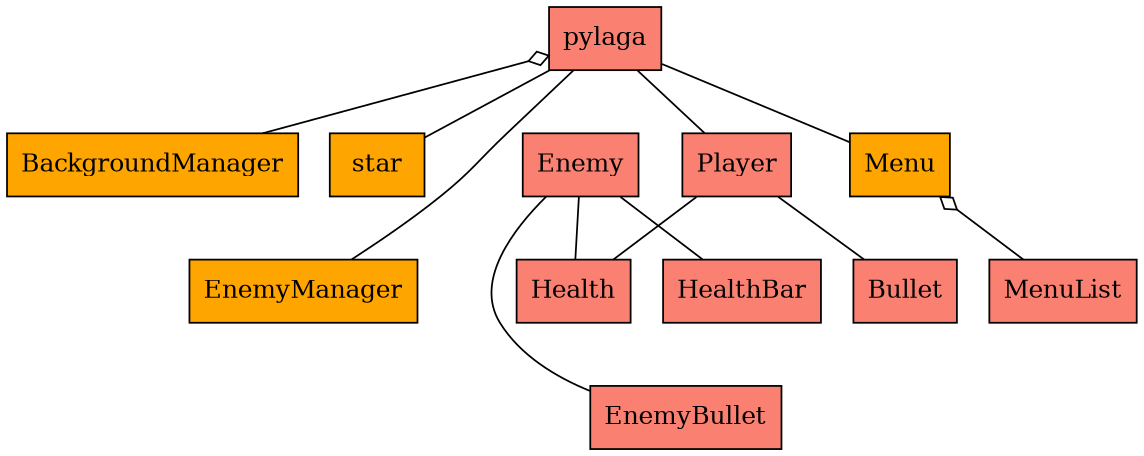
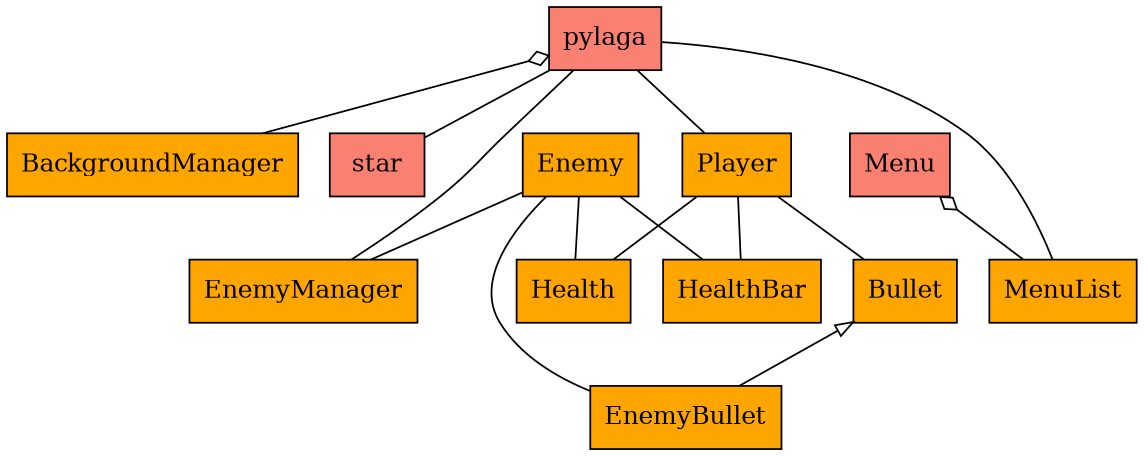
edge "pylaga" -- "Menu": now "pylaga" -- "MenuList"
node "star": fillcolor orange -> salmon
node "Enemy": fillcolor salmon -> orange
node "Player": fillcolor salmon -> orange
node "Menu": fillcolor orange -> salmon
edge "Enemy" -- "EnemyManager": added
edge "Player" -- "HealthBar": added
node "Health": fillcolor salmon -> orange
node "HealthBar": fillcolor salmon -> orange
node "Bullet": fillcolor salmon -> orange
node "MenuList": fillcolor salmon -> orange
edge "Bullet" -- "EnemyBullet": added
node "EnemyBullet": fillcolor salmon -> orange
